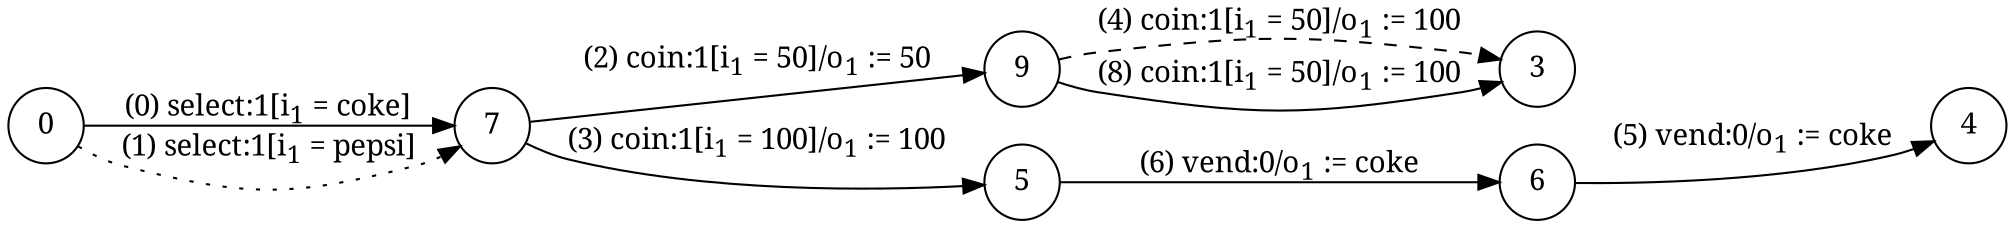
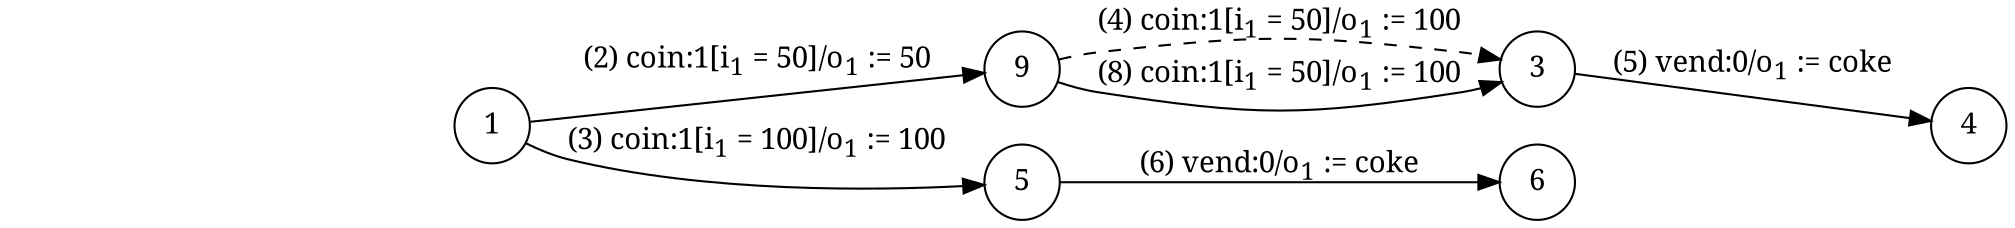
node "0": removed
node "7": label "7" -> "1"
edge "6" -> "4": now "3" -> "4"
